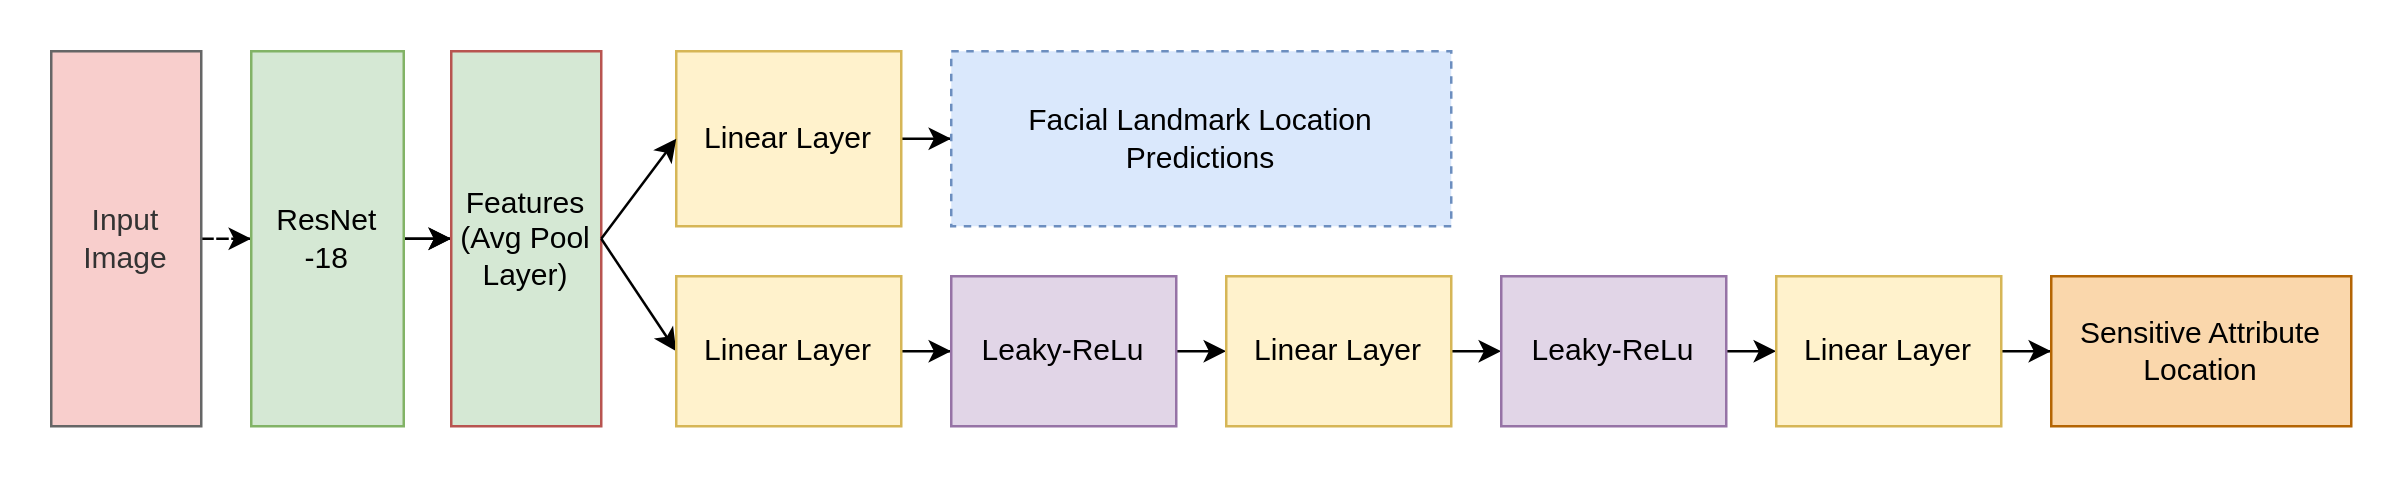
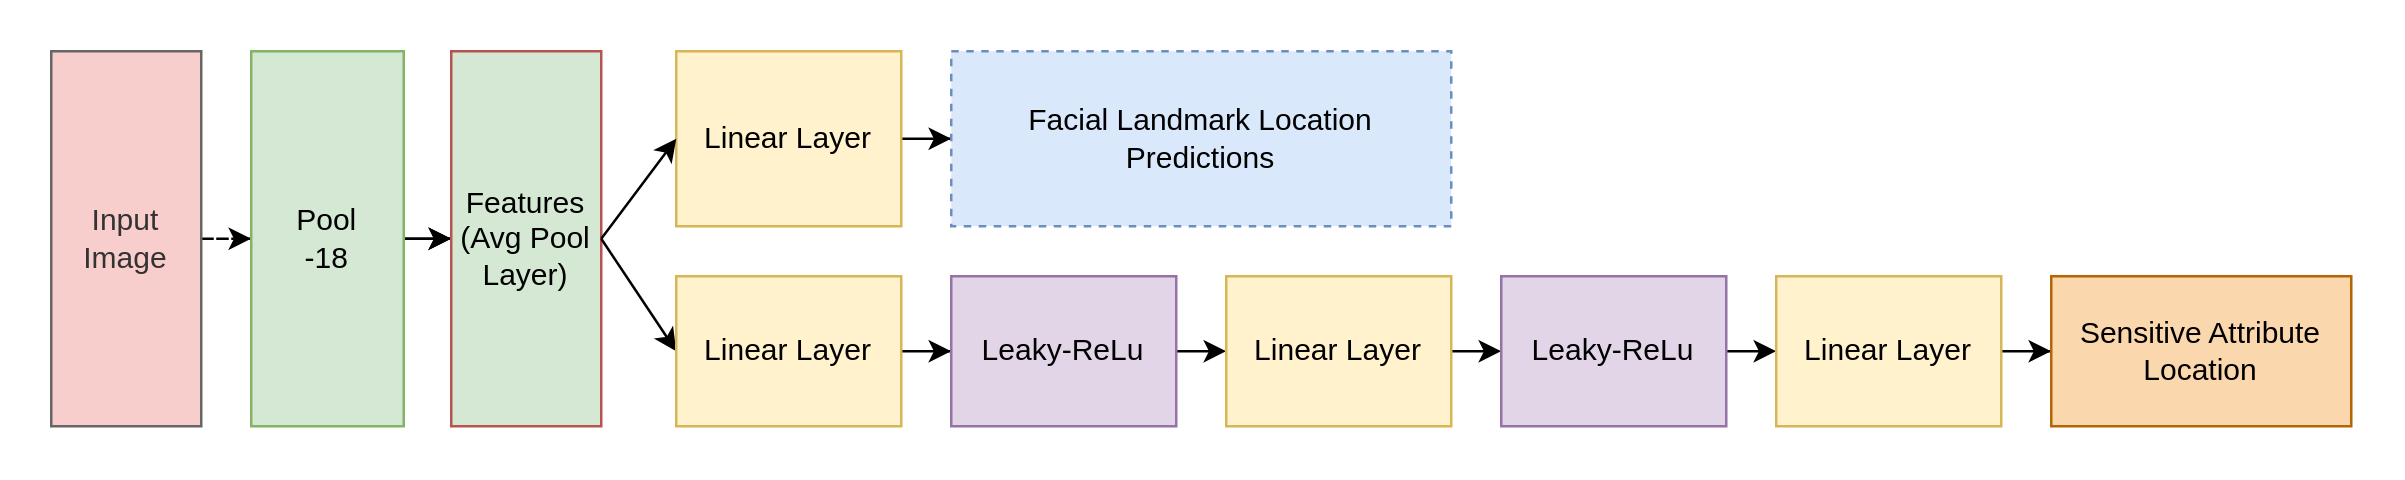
node "ResNet -18": label "ResNet -18" -> "Pool -18"
